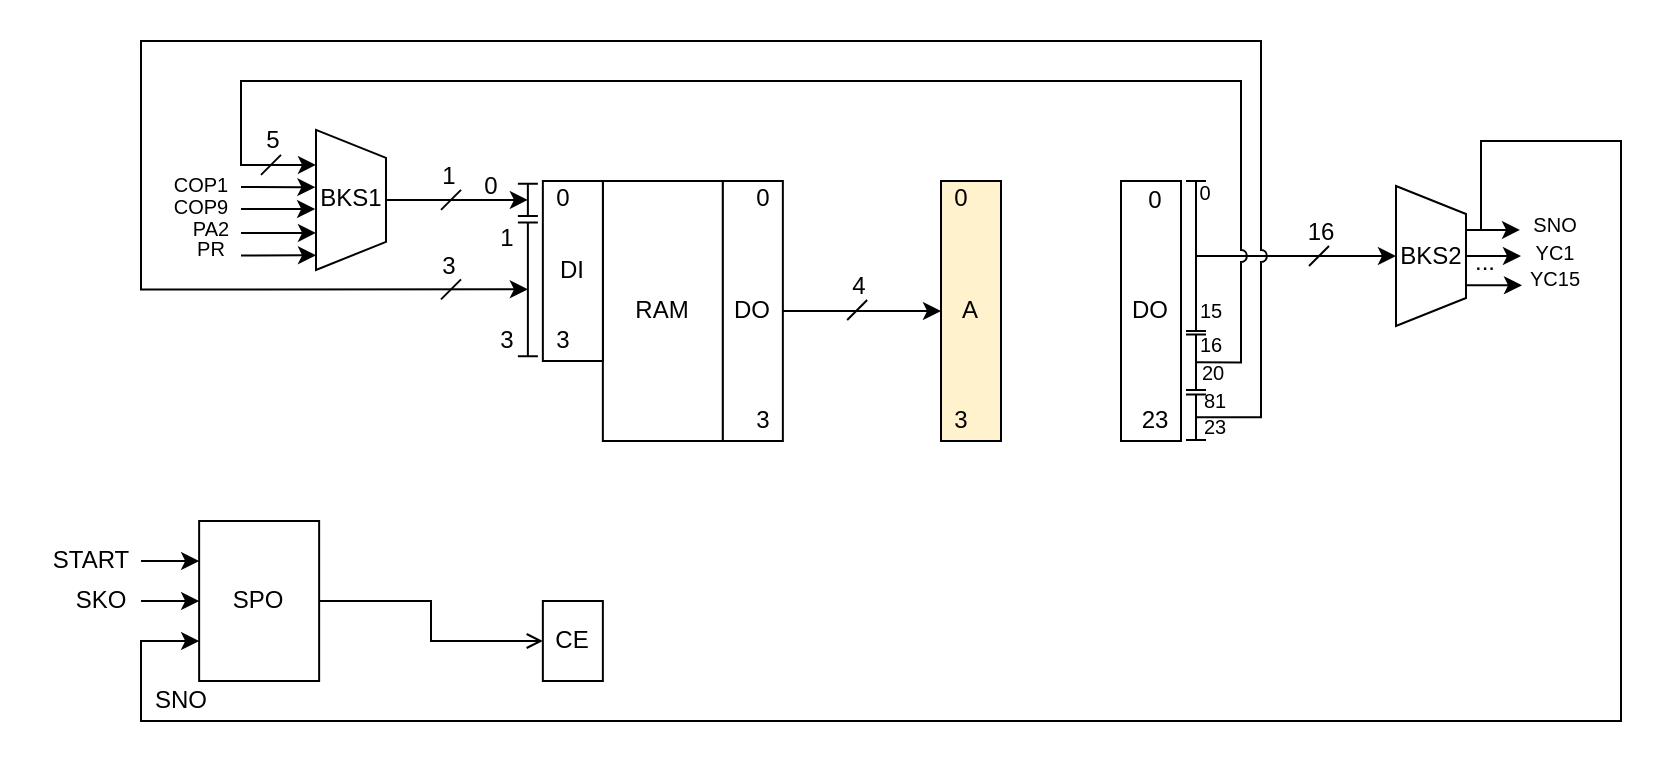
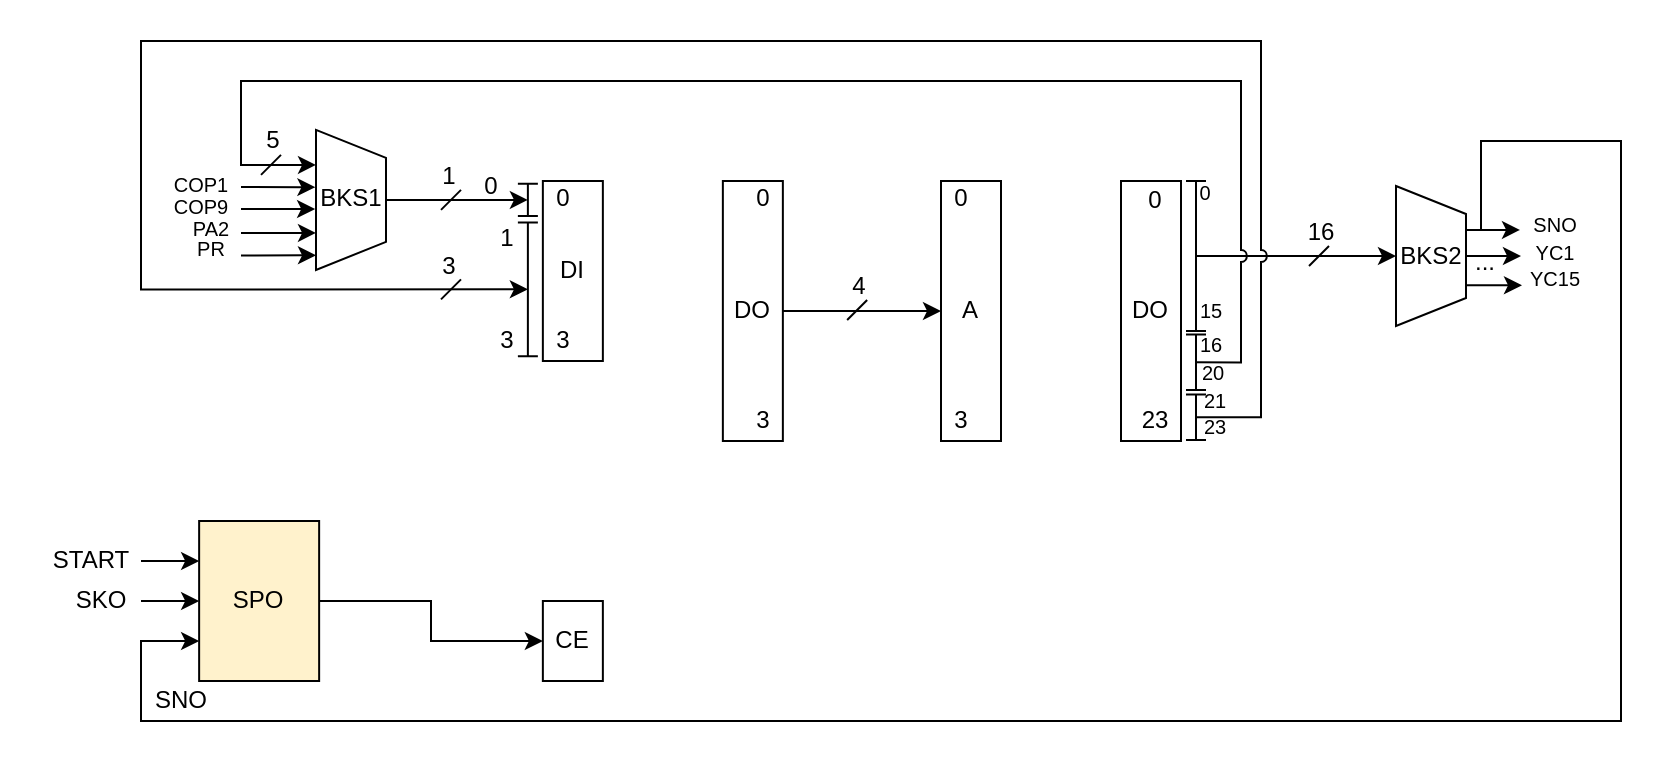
node "RAM": removed
node "A": fillcolor #fff2cc -> #ffffff
node "81": label "81" -> "21"
node "SPO": fillcolor #ffffff -> #fff2cc
edge "SPO" -> "CE": arrowhead open -> classic
